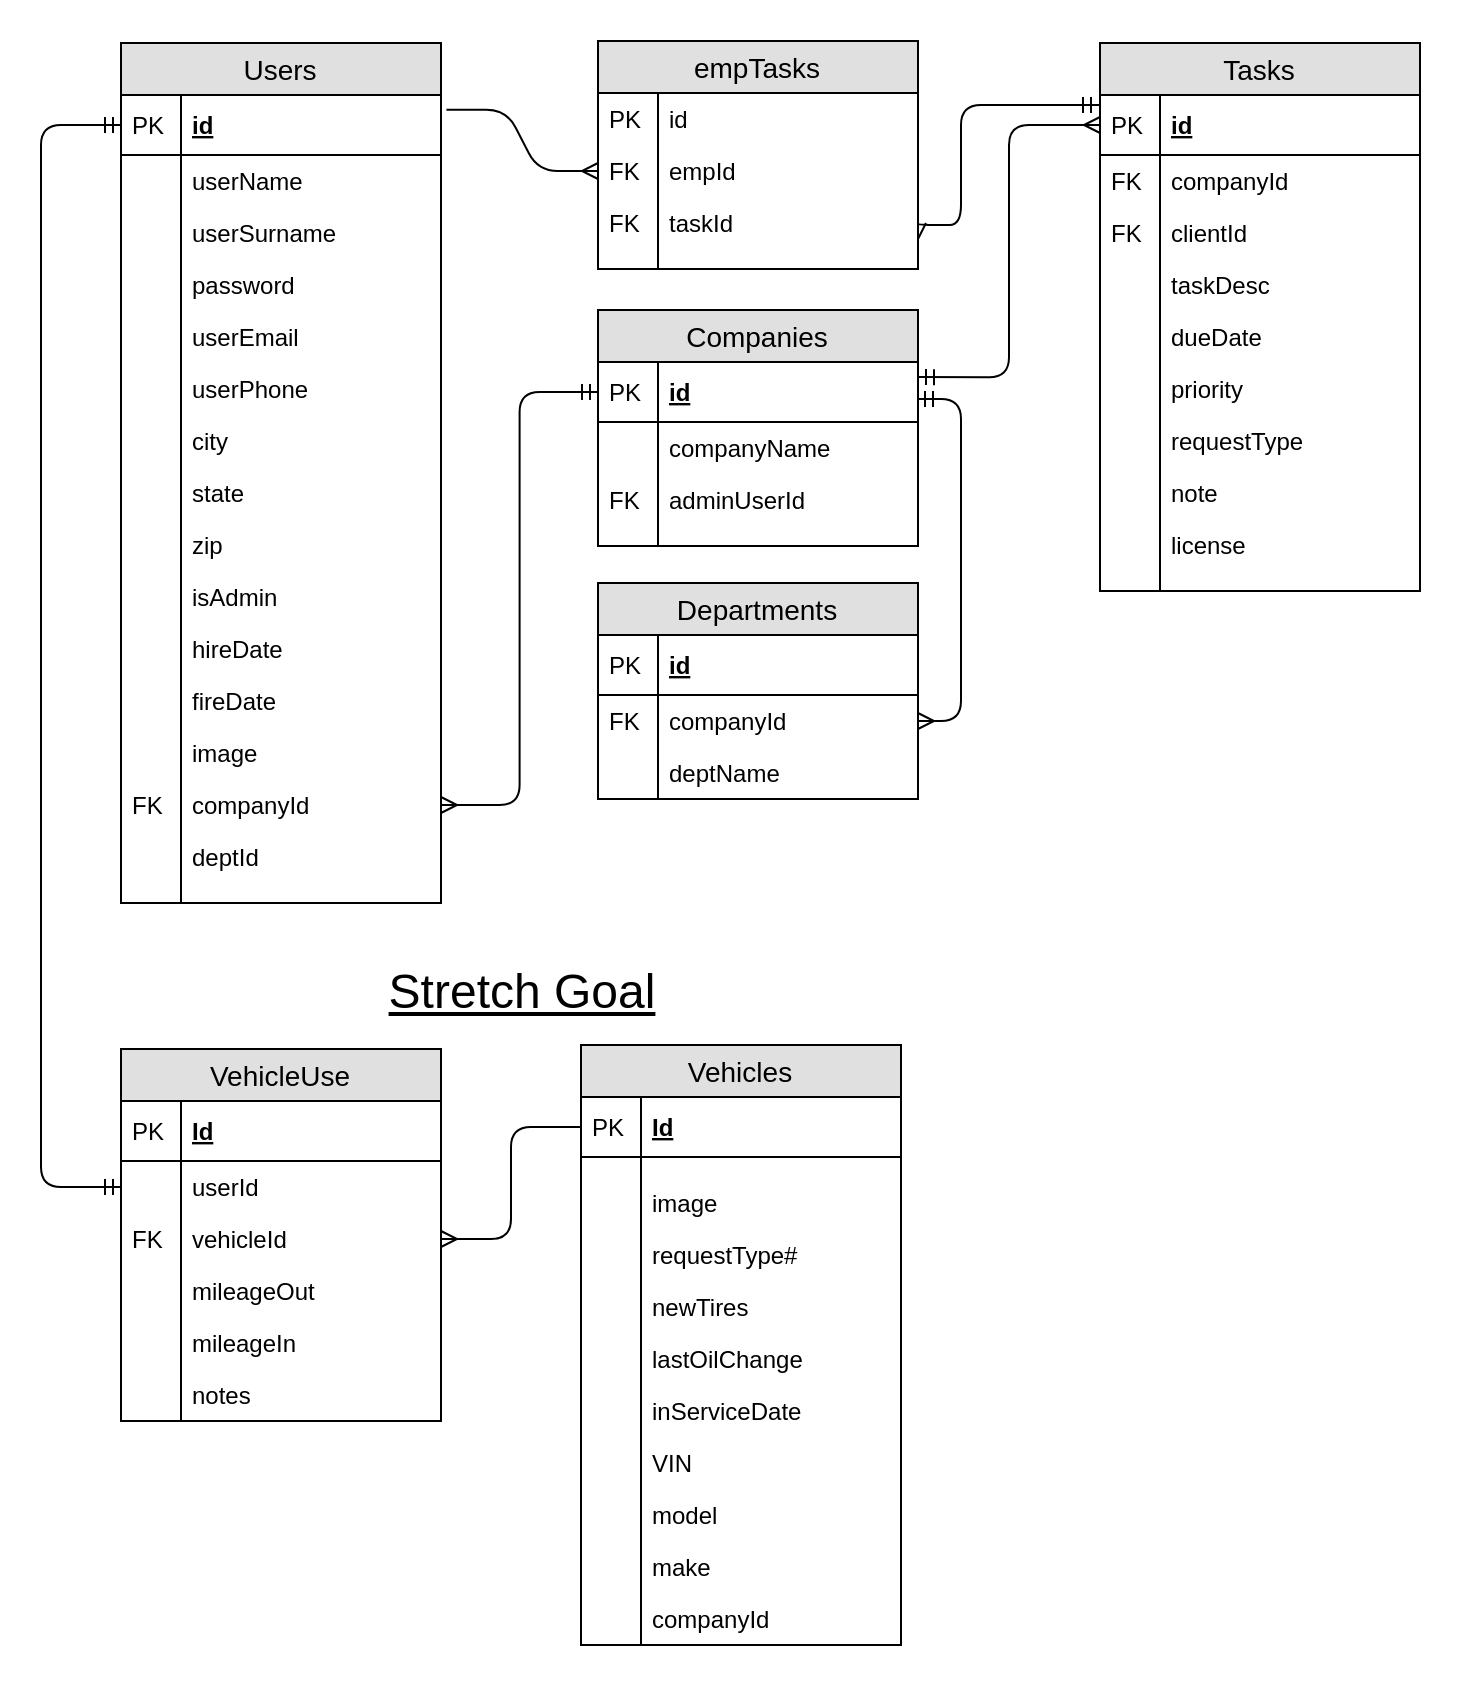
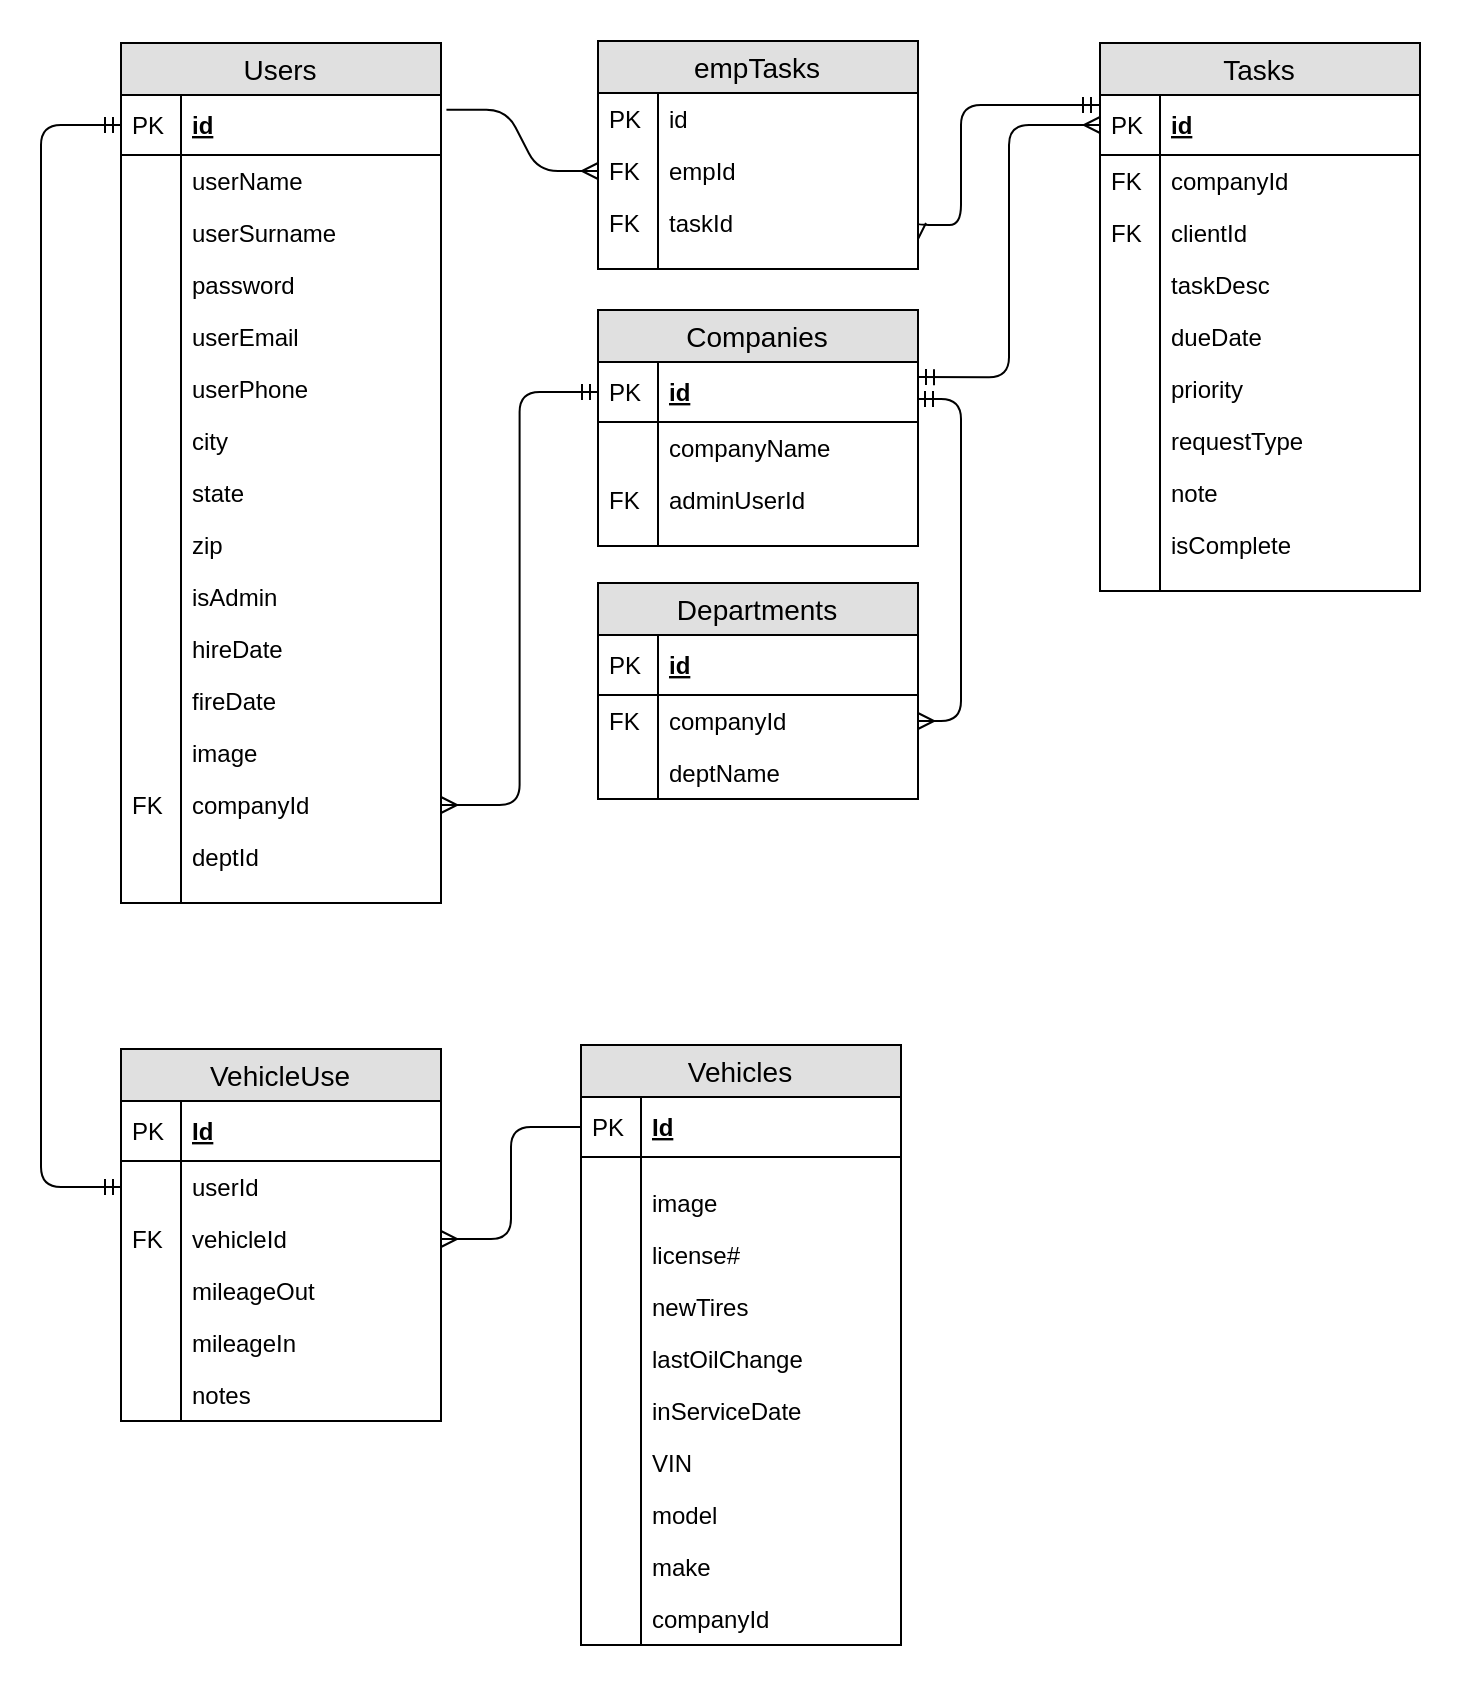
node "license": label "license" -> "isComplete"
node "Stretch Goal": removed
node "requestType#": label "requestType#" -> "license#"
